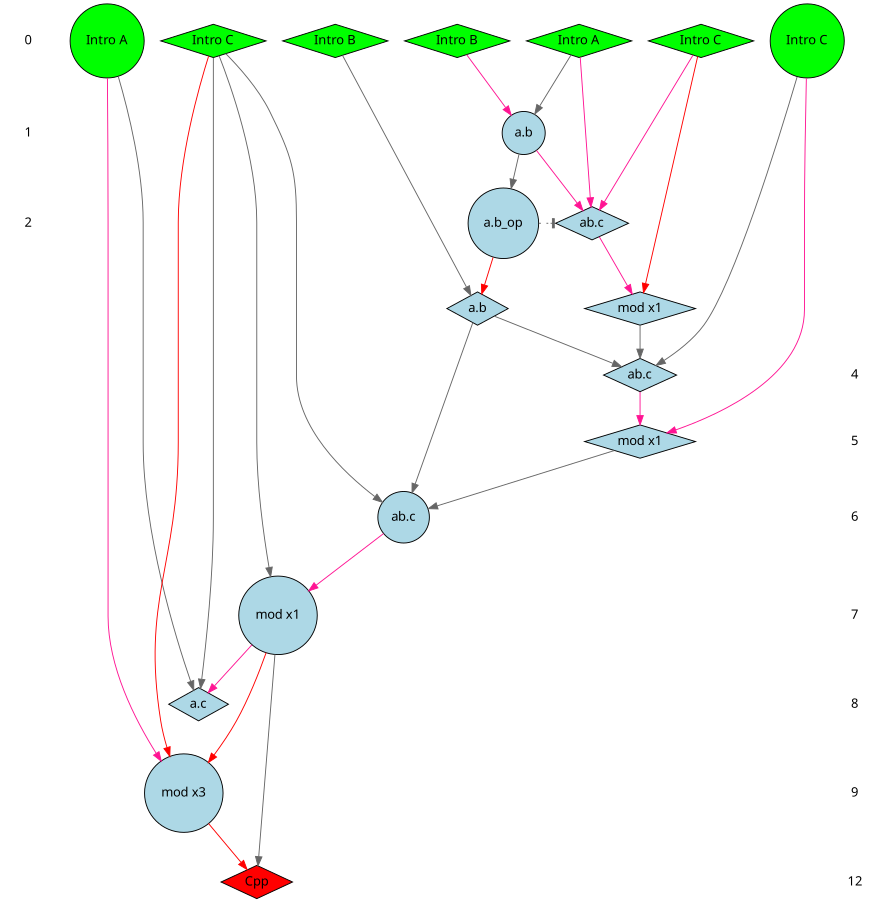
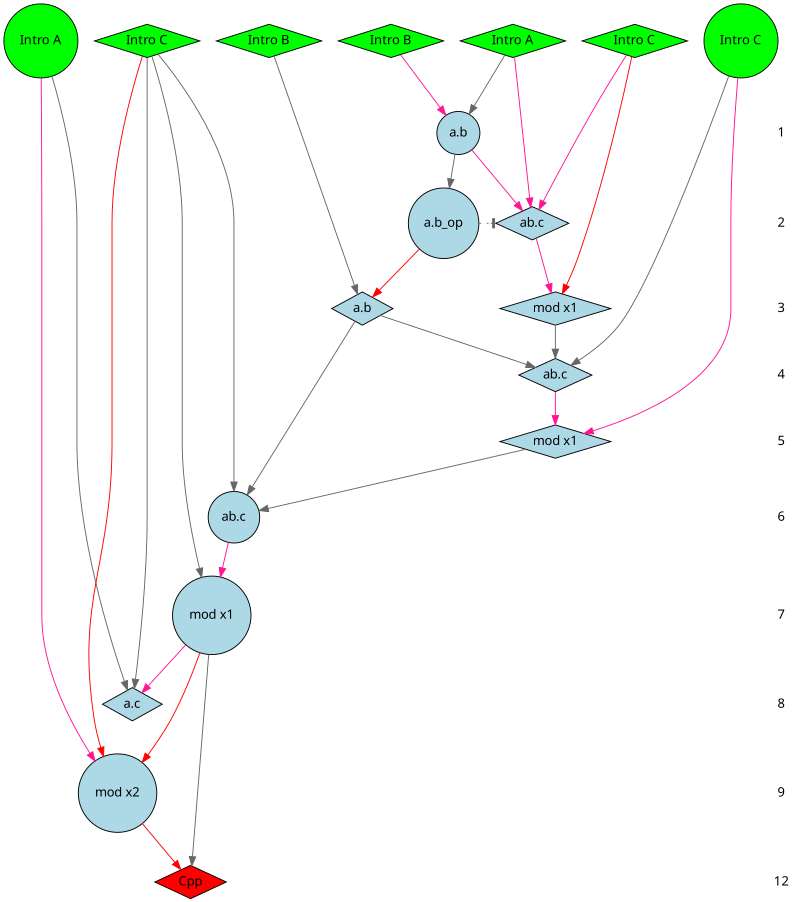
node "0": removed
node "3": added
node "mod x3": label "mod x3" -> "mod x2"
